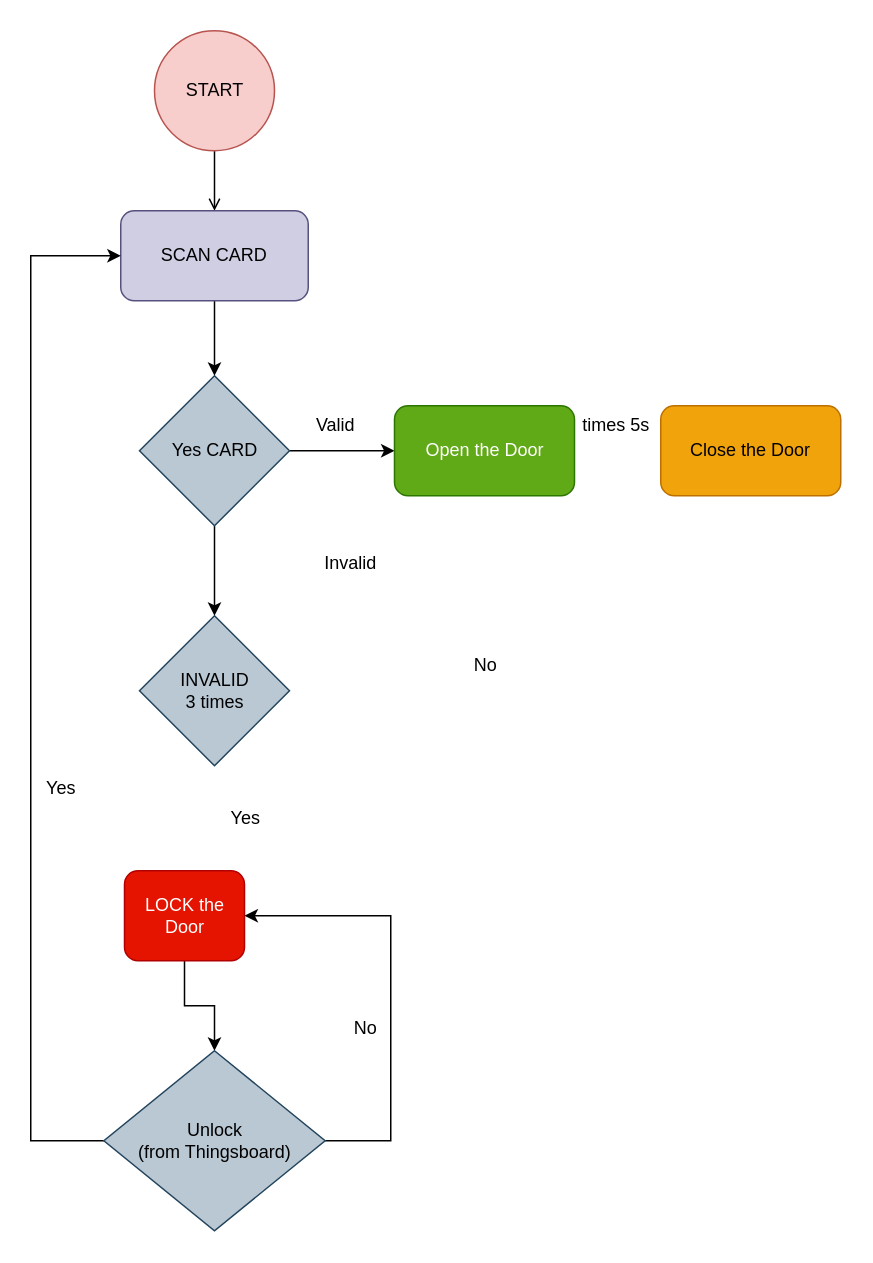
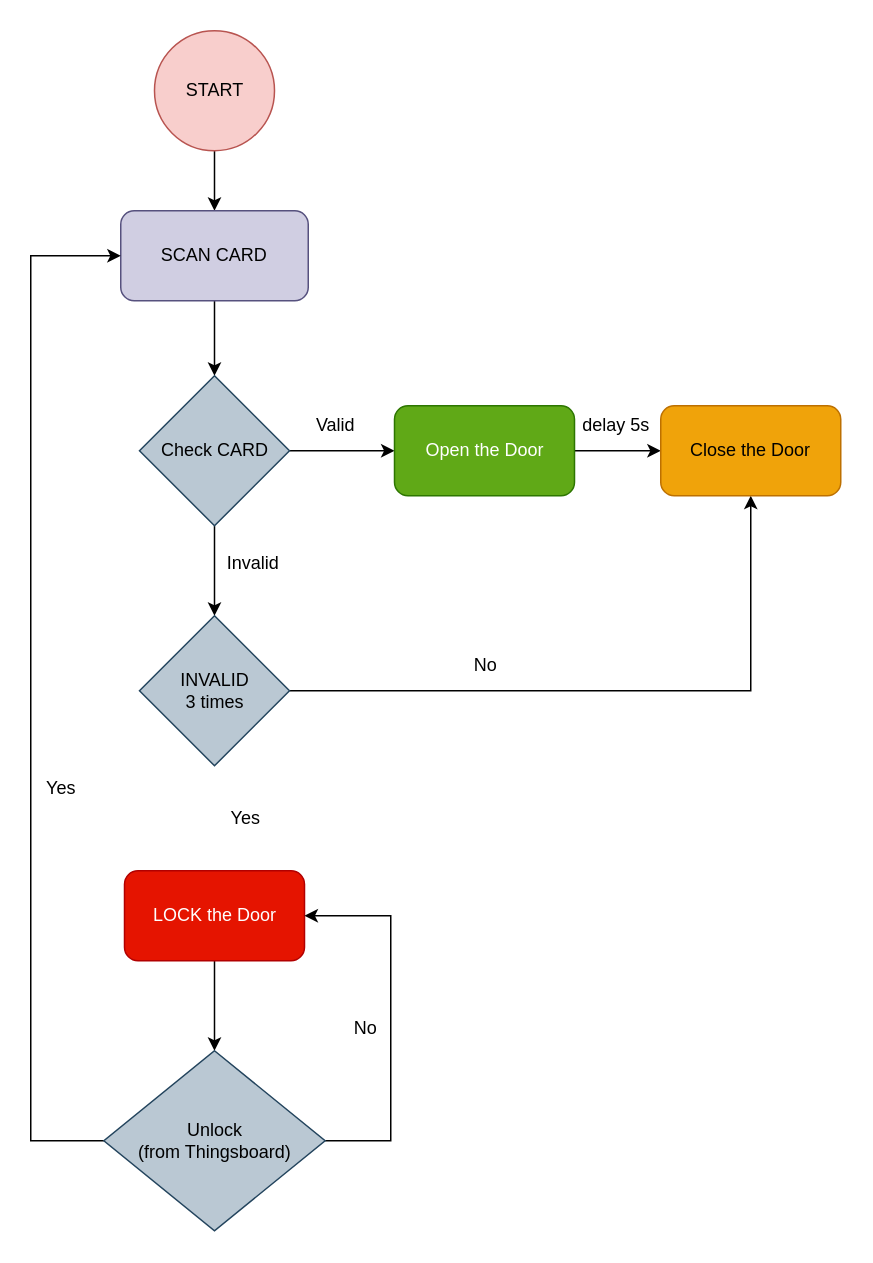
edge "START" -> "SCAN CARD": arrowhead open -> classic
node "times 5s": label "times 5s" -> "delay 5s"
node "Yes CARD": label "Yes CARD" -> "Check CARD"
edge "Open the Door" -> "Close the Door": added
node "Invalid": moved (350, 563) -> (252, 563)
edge "INVALID 3 times" -> "Close the Door": added
node "LOCK the Door": size 120x90 -> 180x90
